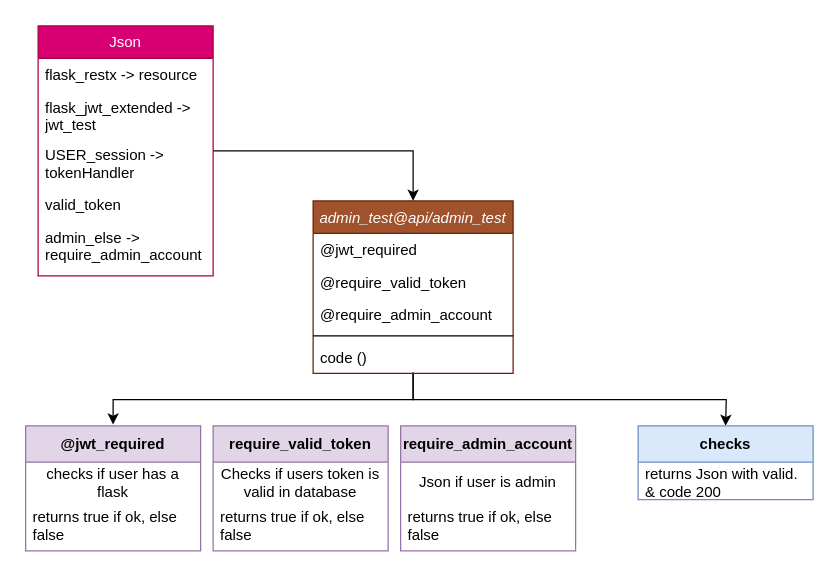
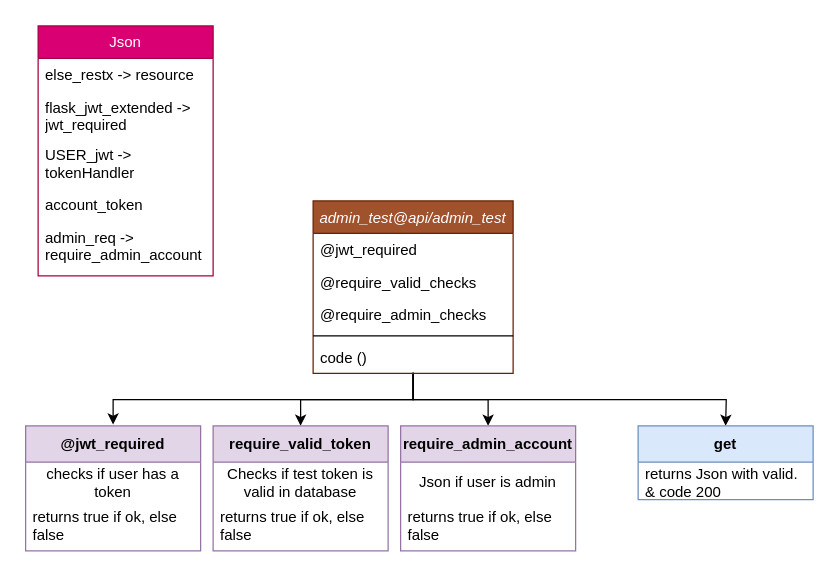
node "flask_restx -> resource": label "flask_restx -> resource" -> "else_restx -> resource"
node "flask_jwt_extended -> jwt_test": label "flask_jwt_extended -> jwt_test" -> "flask_jwt_extended -> jwt_required"
edge "Json" -> "admin_test@api/admin_test": removed
node "USER_session -> tokenHandler": label "USER_session -> tokenHandler" -> "USER_jwt -> tokenHandler"
node "valid_token": label "valid_token" -> "account_token"
node "admin_else -> require_admin_account": label "admin_else -> require_admin_account" -> "admin_req -> require_admin_account"
node "@require_valid_token": label "@require_valid_token" -> "@require_valid_checks"
node "@require_admin_account": label "@require_admin_account" -> "@require_admin_checks"
edge "admin_test@api/admin_test" -> "require_valid_token": added
edge "admin_test@api/admin_test" -> "require_admin_account": added
node "checks": label "checks" -> "get"
node "checks if user has a flask": label "checks if user has a flask" -> "checks if user has a token"
node "Checks if users token is valid in database": label "Checks if users token is valid in database" -> "Checks if test token is valid in database"
